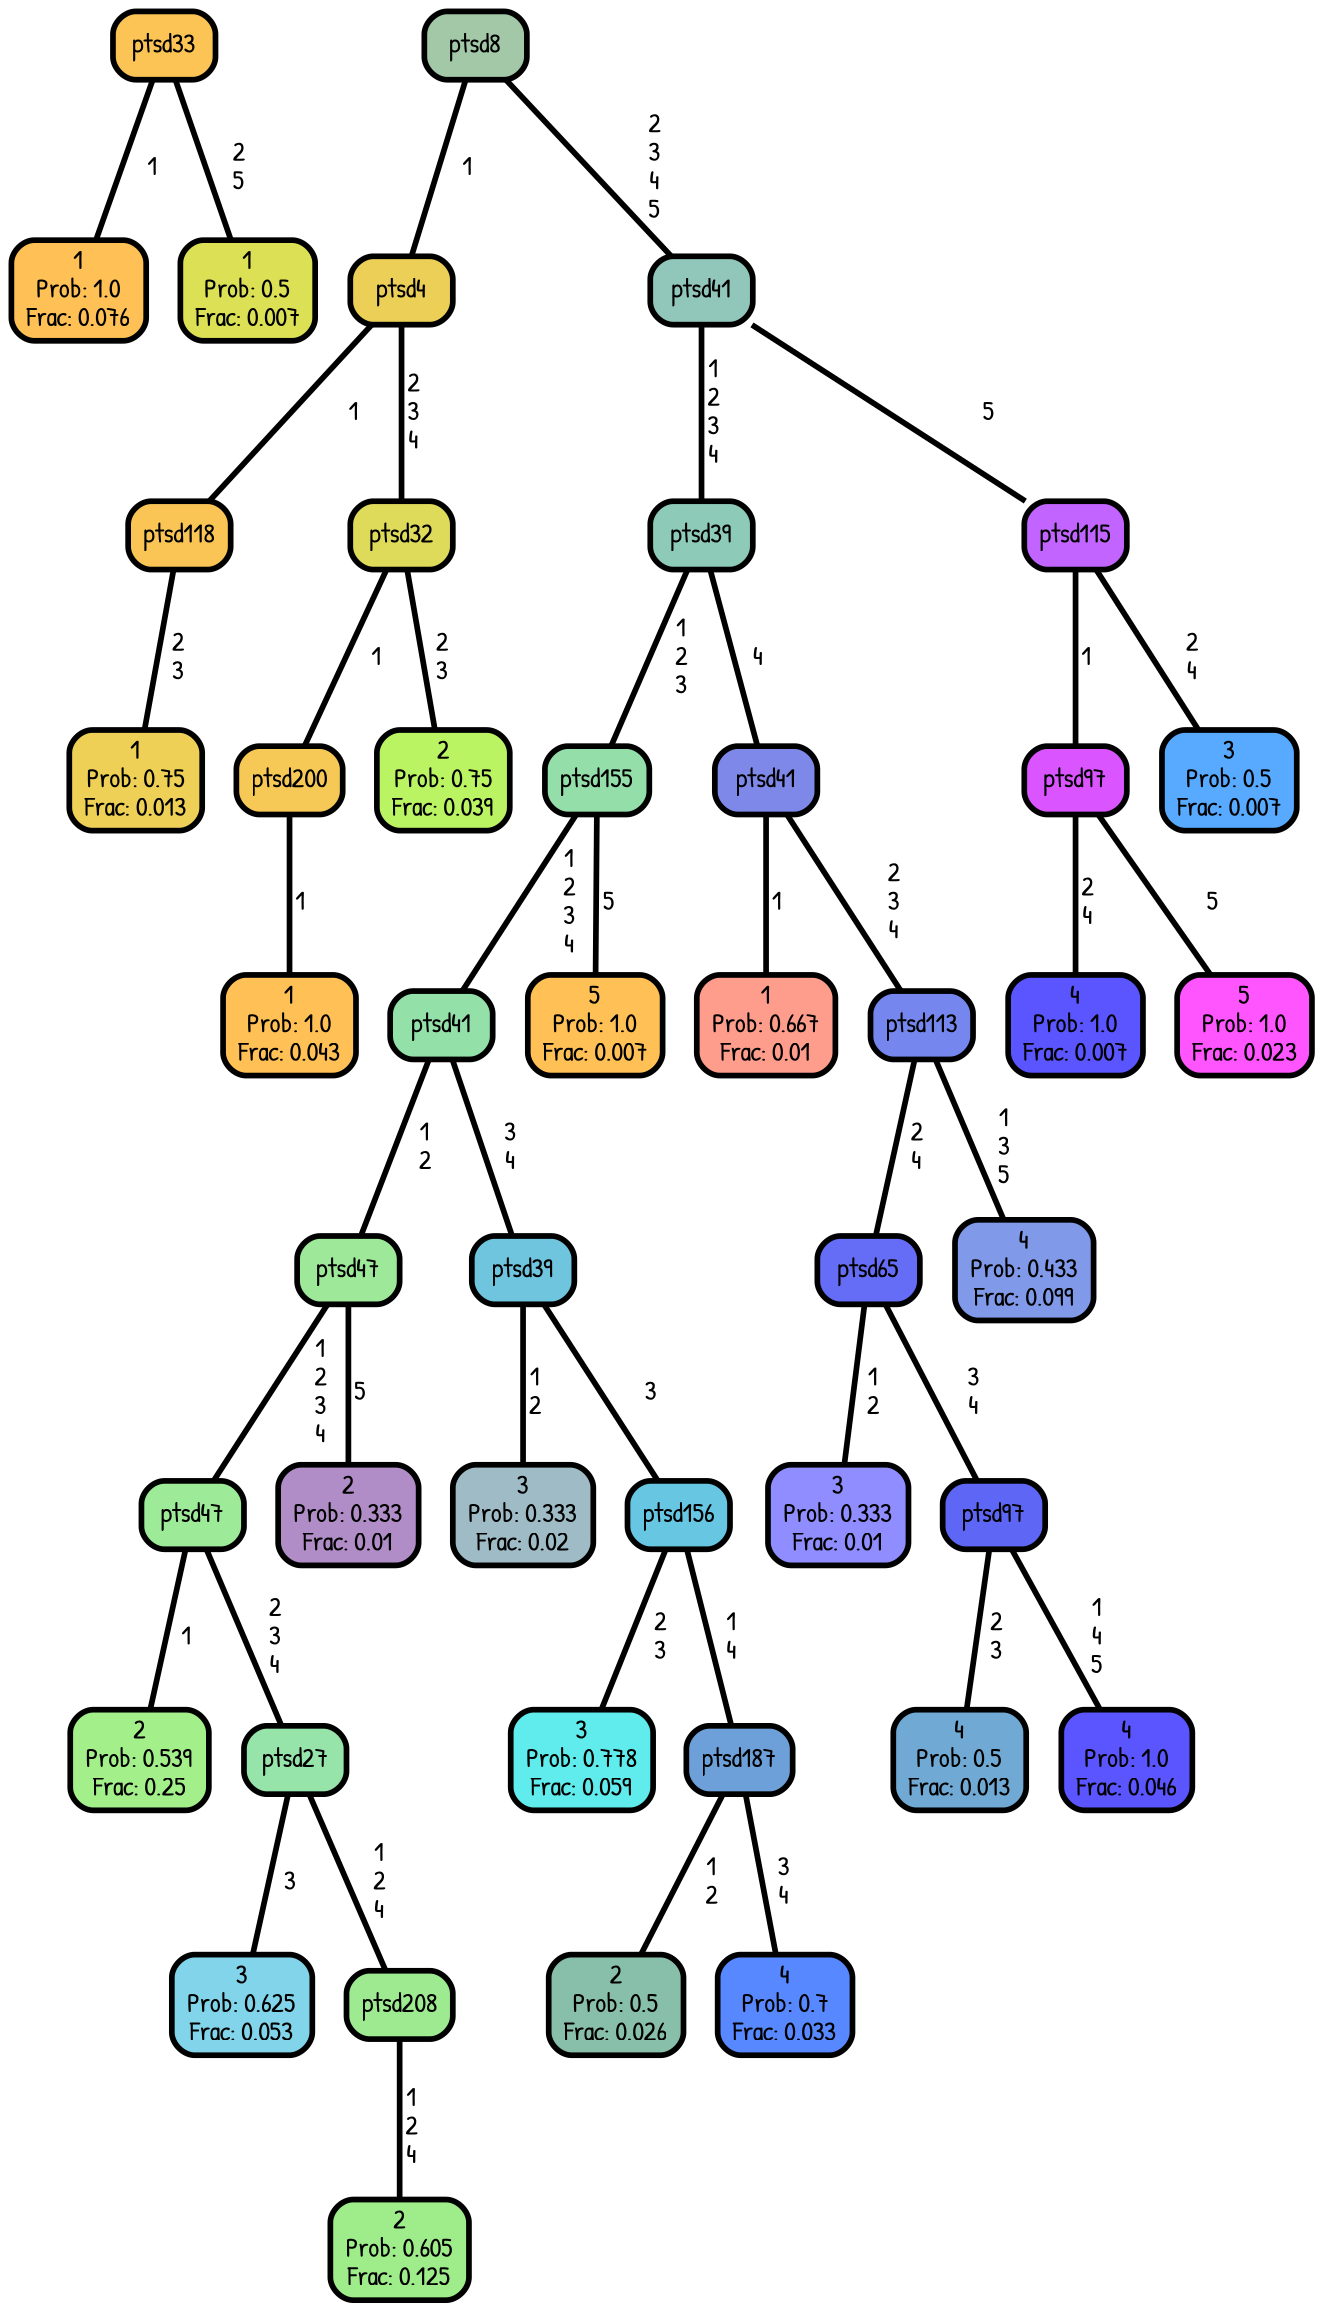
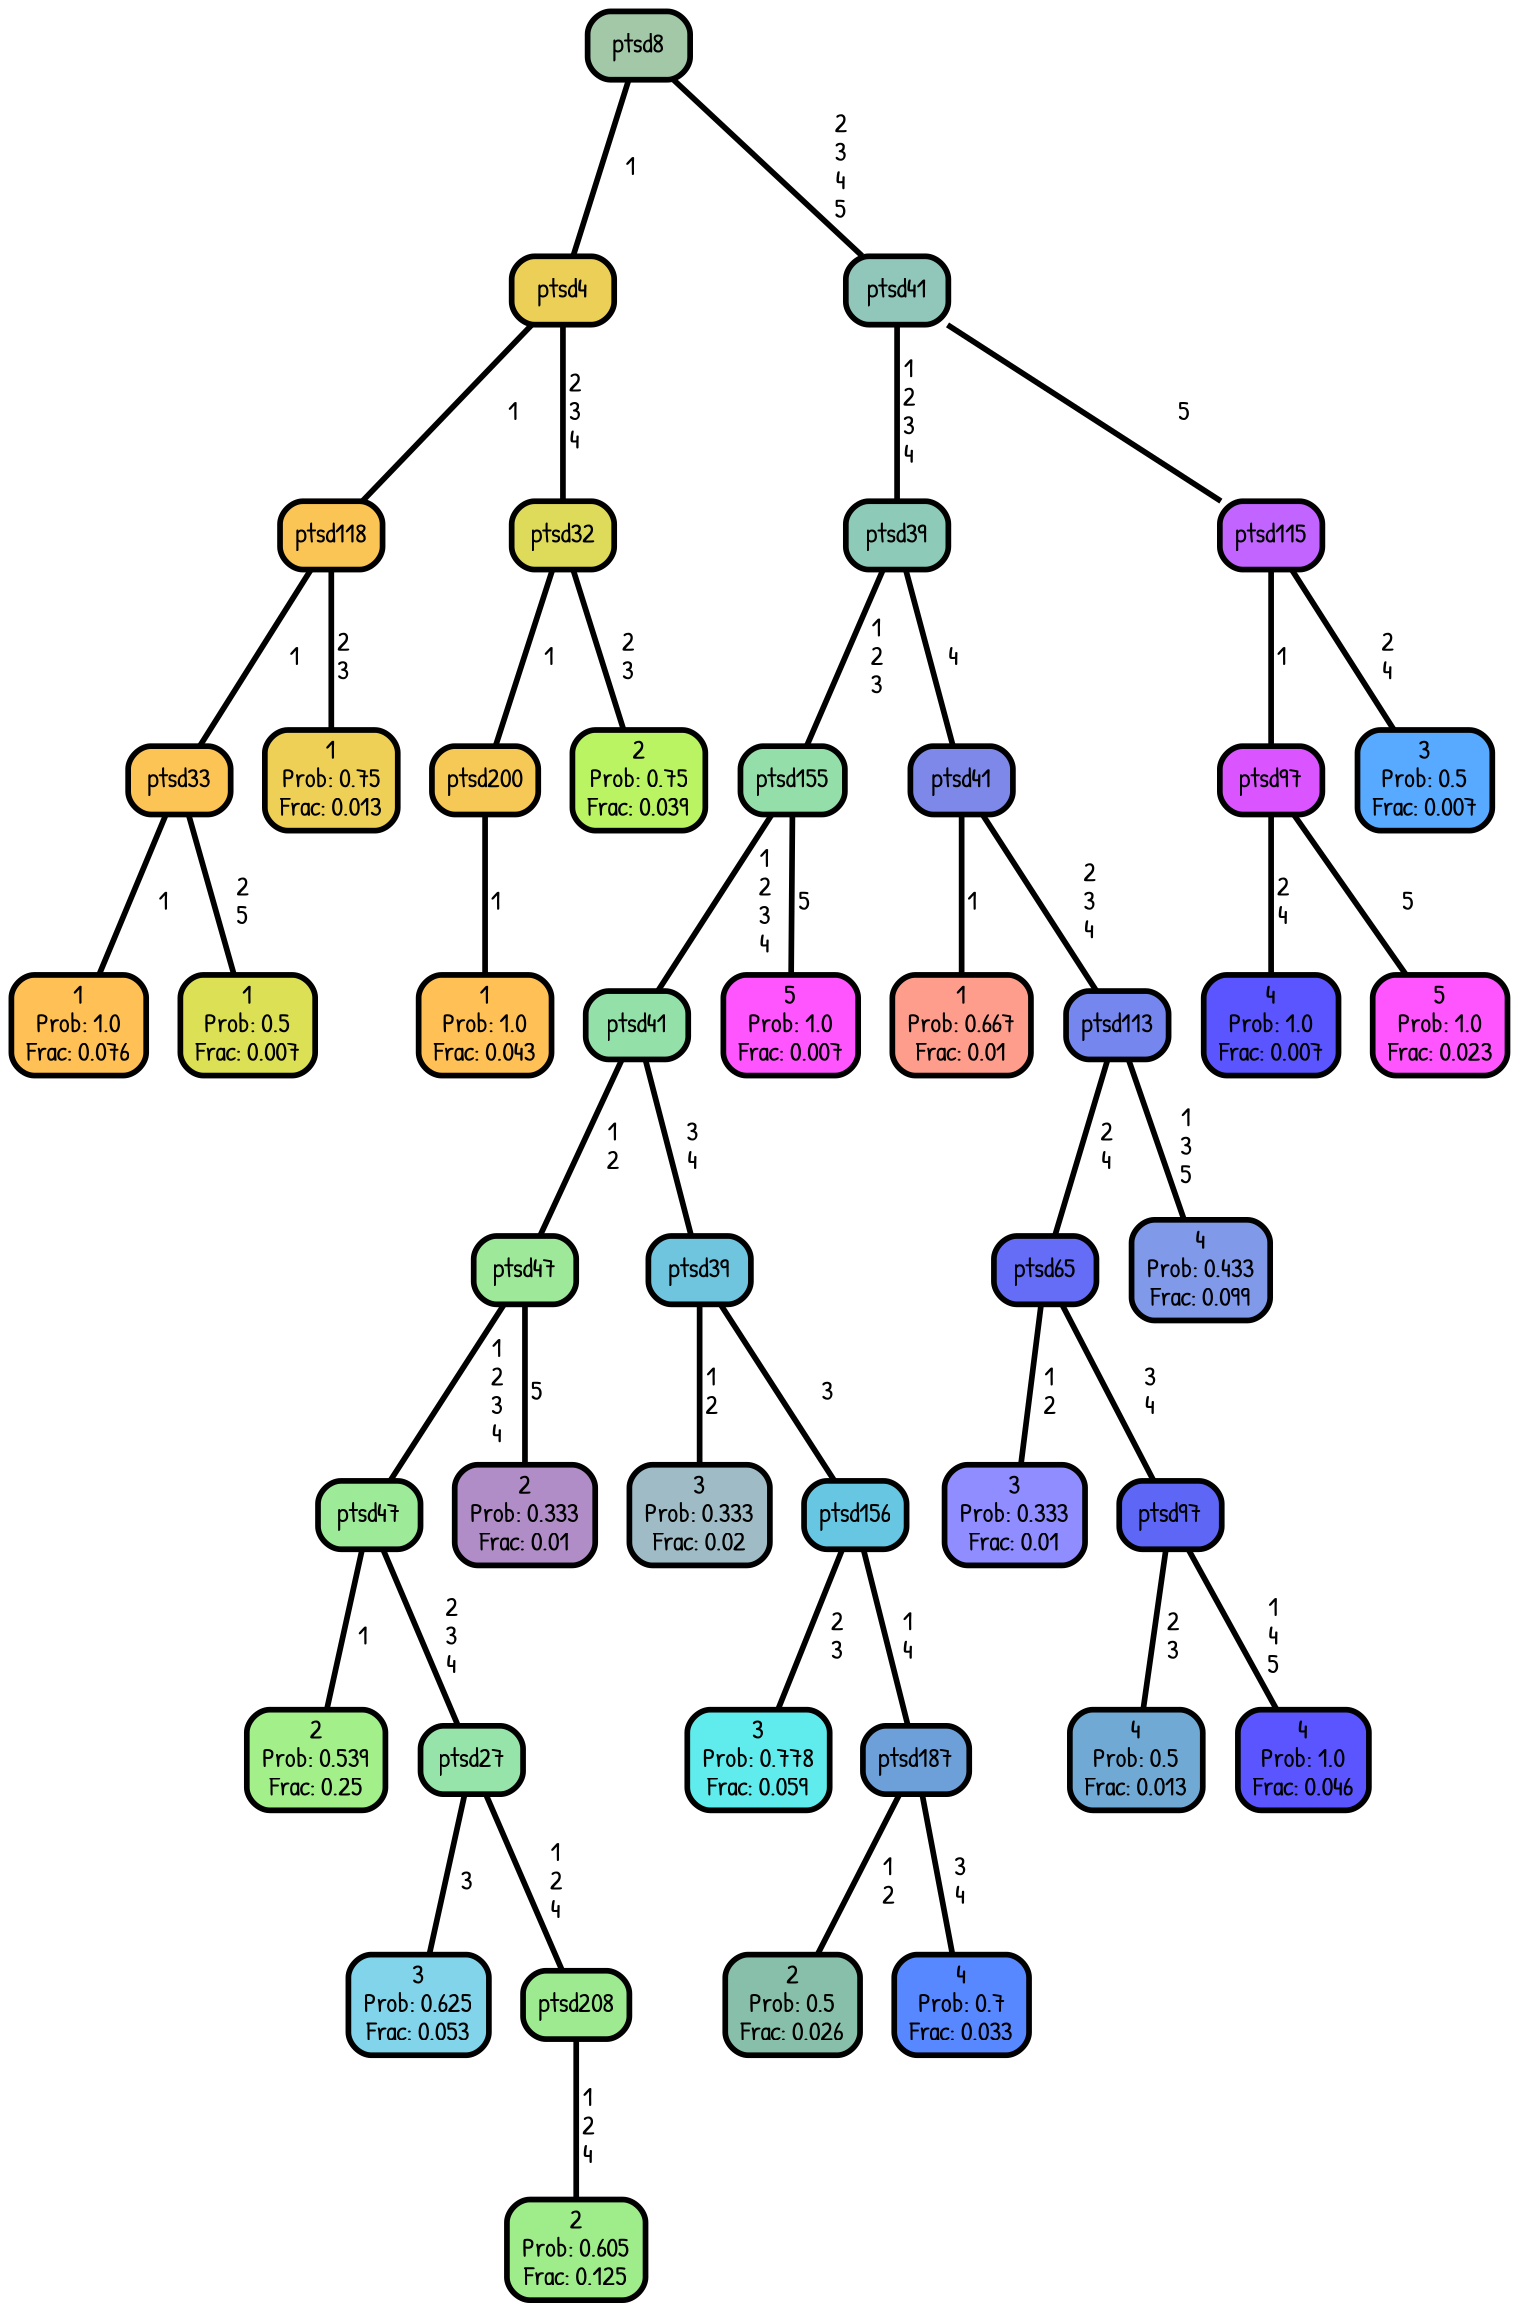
edge "ptsd118" -- "ptsd33": added, label "1"
node "5 Prob: 1.0 Frac: 0.007": fillcolor #ffc155 -> #ff55ff
